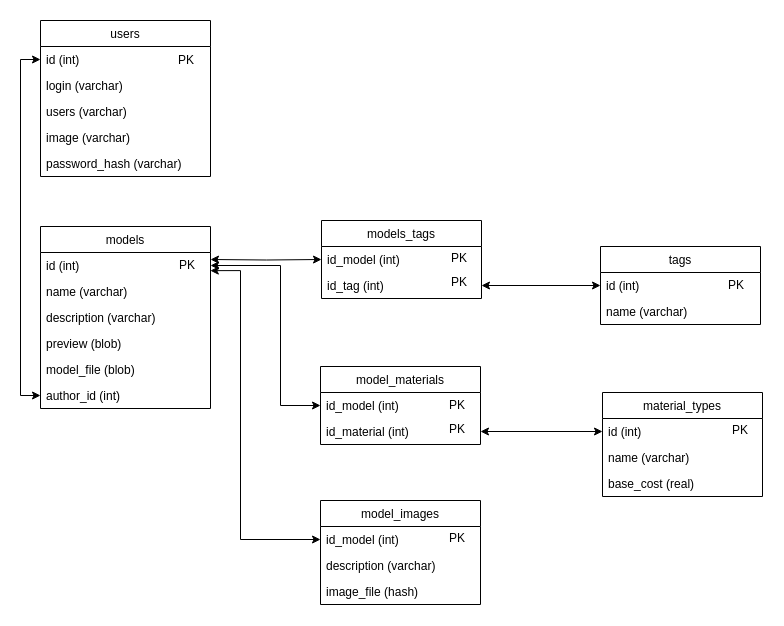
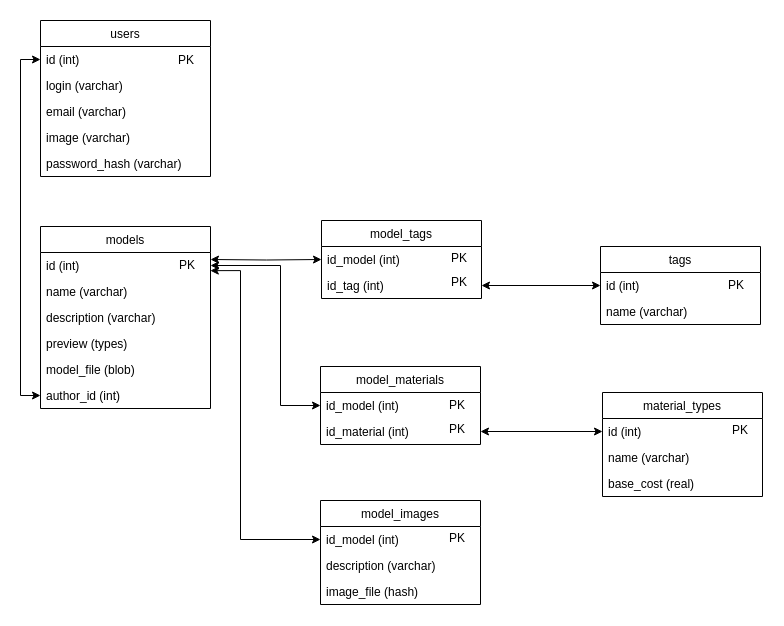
node "users (varchar)": label "users (varchar)" -> "email (varchar)"
node "models_tags": label "models_tags" -> "model_tags"
node "preview (blob)": label "preview (blob)" -> "preview (types)"
